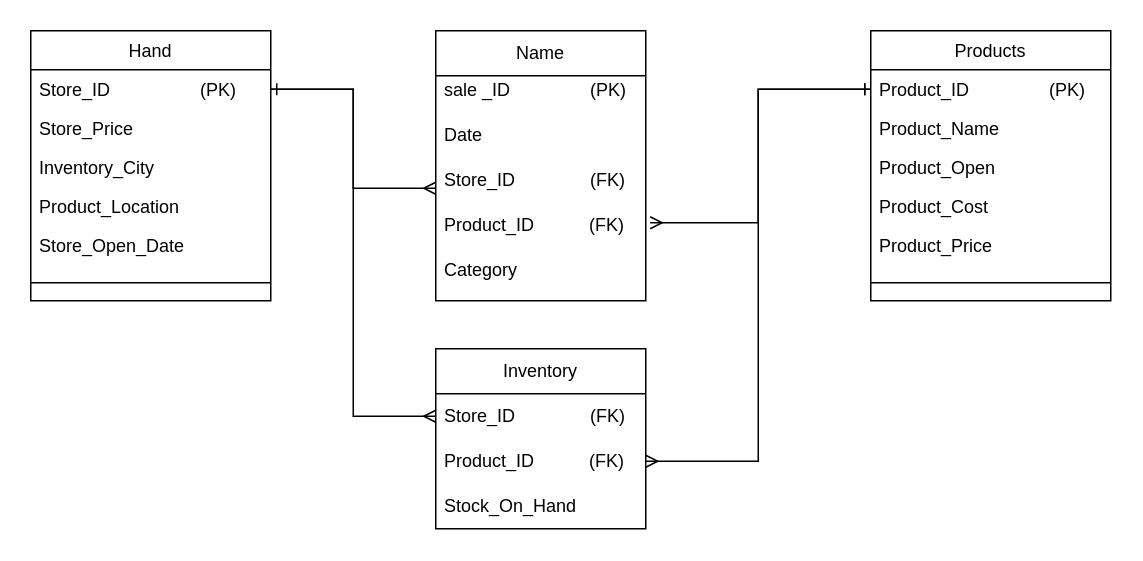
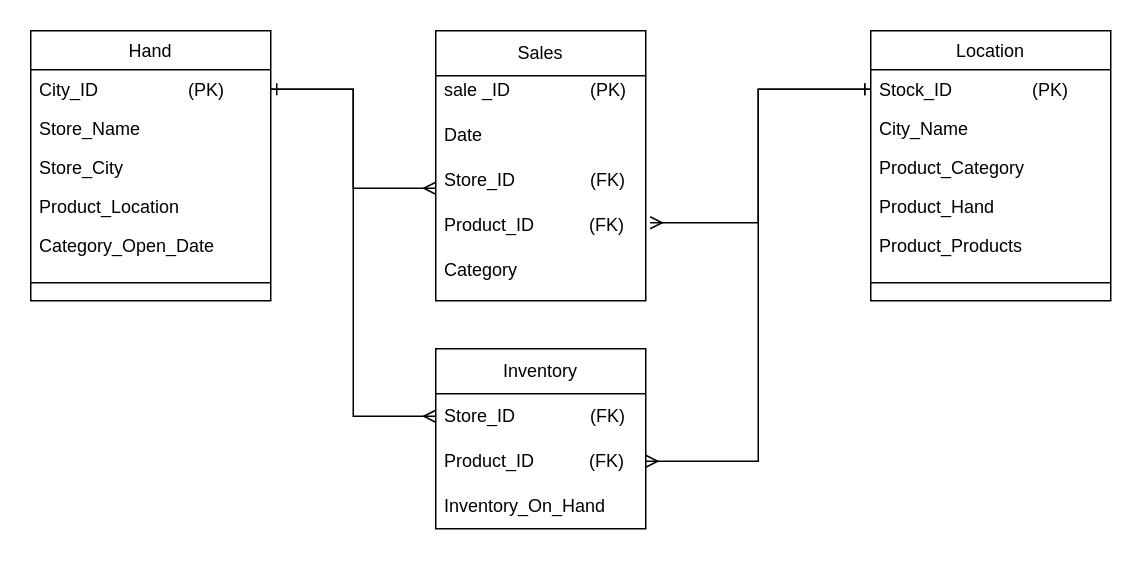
node "Products": label "Products" -> "Location"
node "Name": label "Name" -> "Sales"
node "Store_ID (PK)": label "Store_ID (PK)" -> "City_ID (PK)"
node "Product_ID (PK)": label "Product_ID (PK)" -> "Stock_ID (PK)"
node "Store_Price": label "Store_Price" -> "Store_Name"
node "Product_Name": label "Product_Name" -> "City_Name"
node "Inventory_City": label "Inventory_City" -> "Store_City"
node "Product_Open": label "Product_Open" -> "Product_Category"
node "Product_Cost": label "Product_Cost" -> "Product_Hand"
node "Store_Open_Date": label "Store_Open_Date" -> "Category_Open_Date"
node "Product_Price": label "Product_Price" -> "Product_Products"
node "Stock_On_Hand": label "Stock_On_Hand" -> "Inventory_On_Hand"
